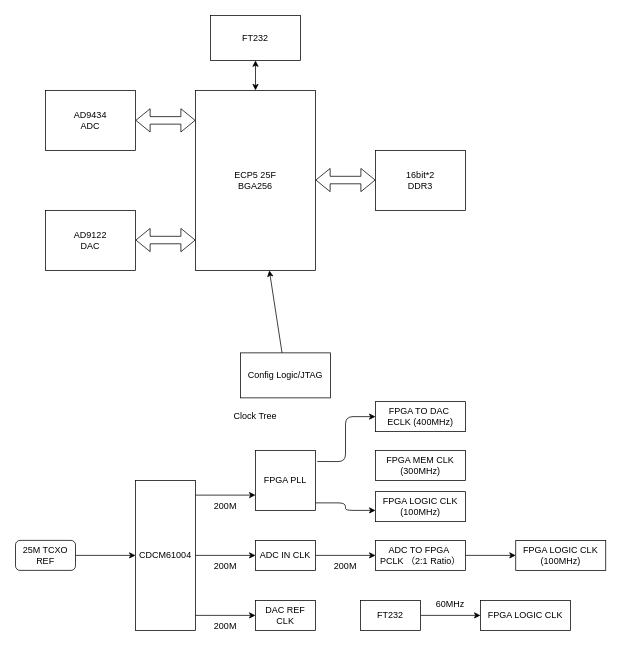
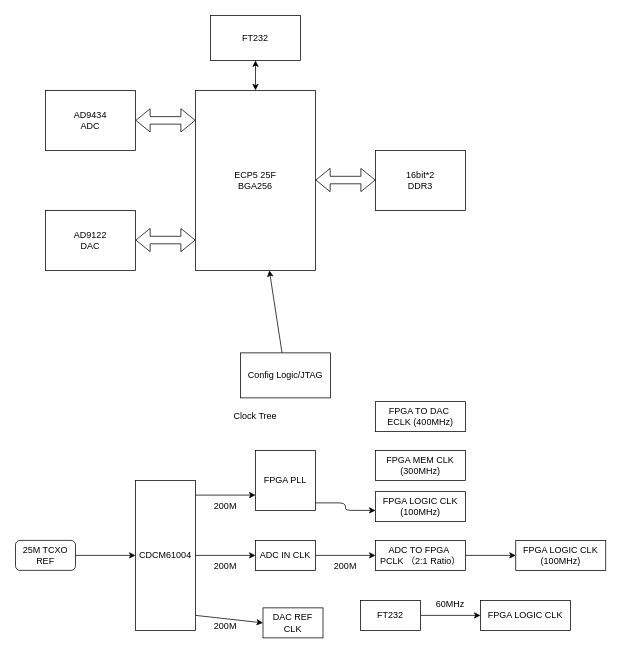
edge "FPGA PLL" -> "FPGA TO DAC ECLK (400MHz)": removed
node "DAC REF CLK": moved (285, 615) -> (293, 623)
